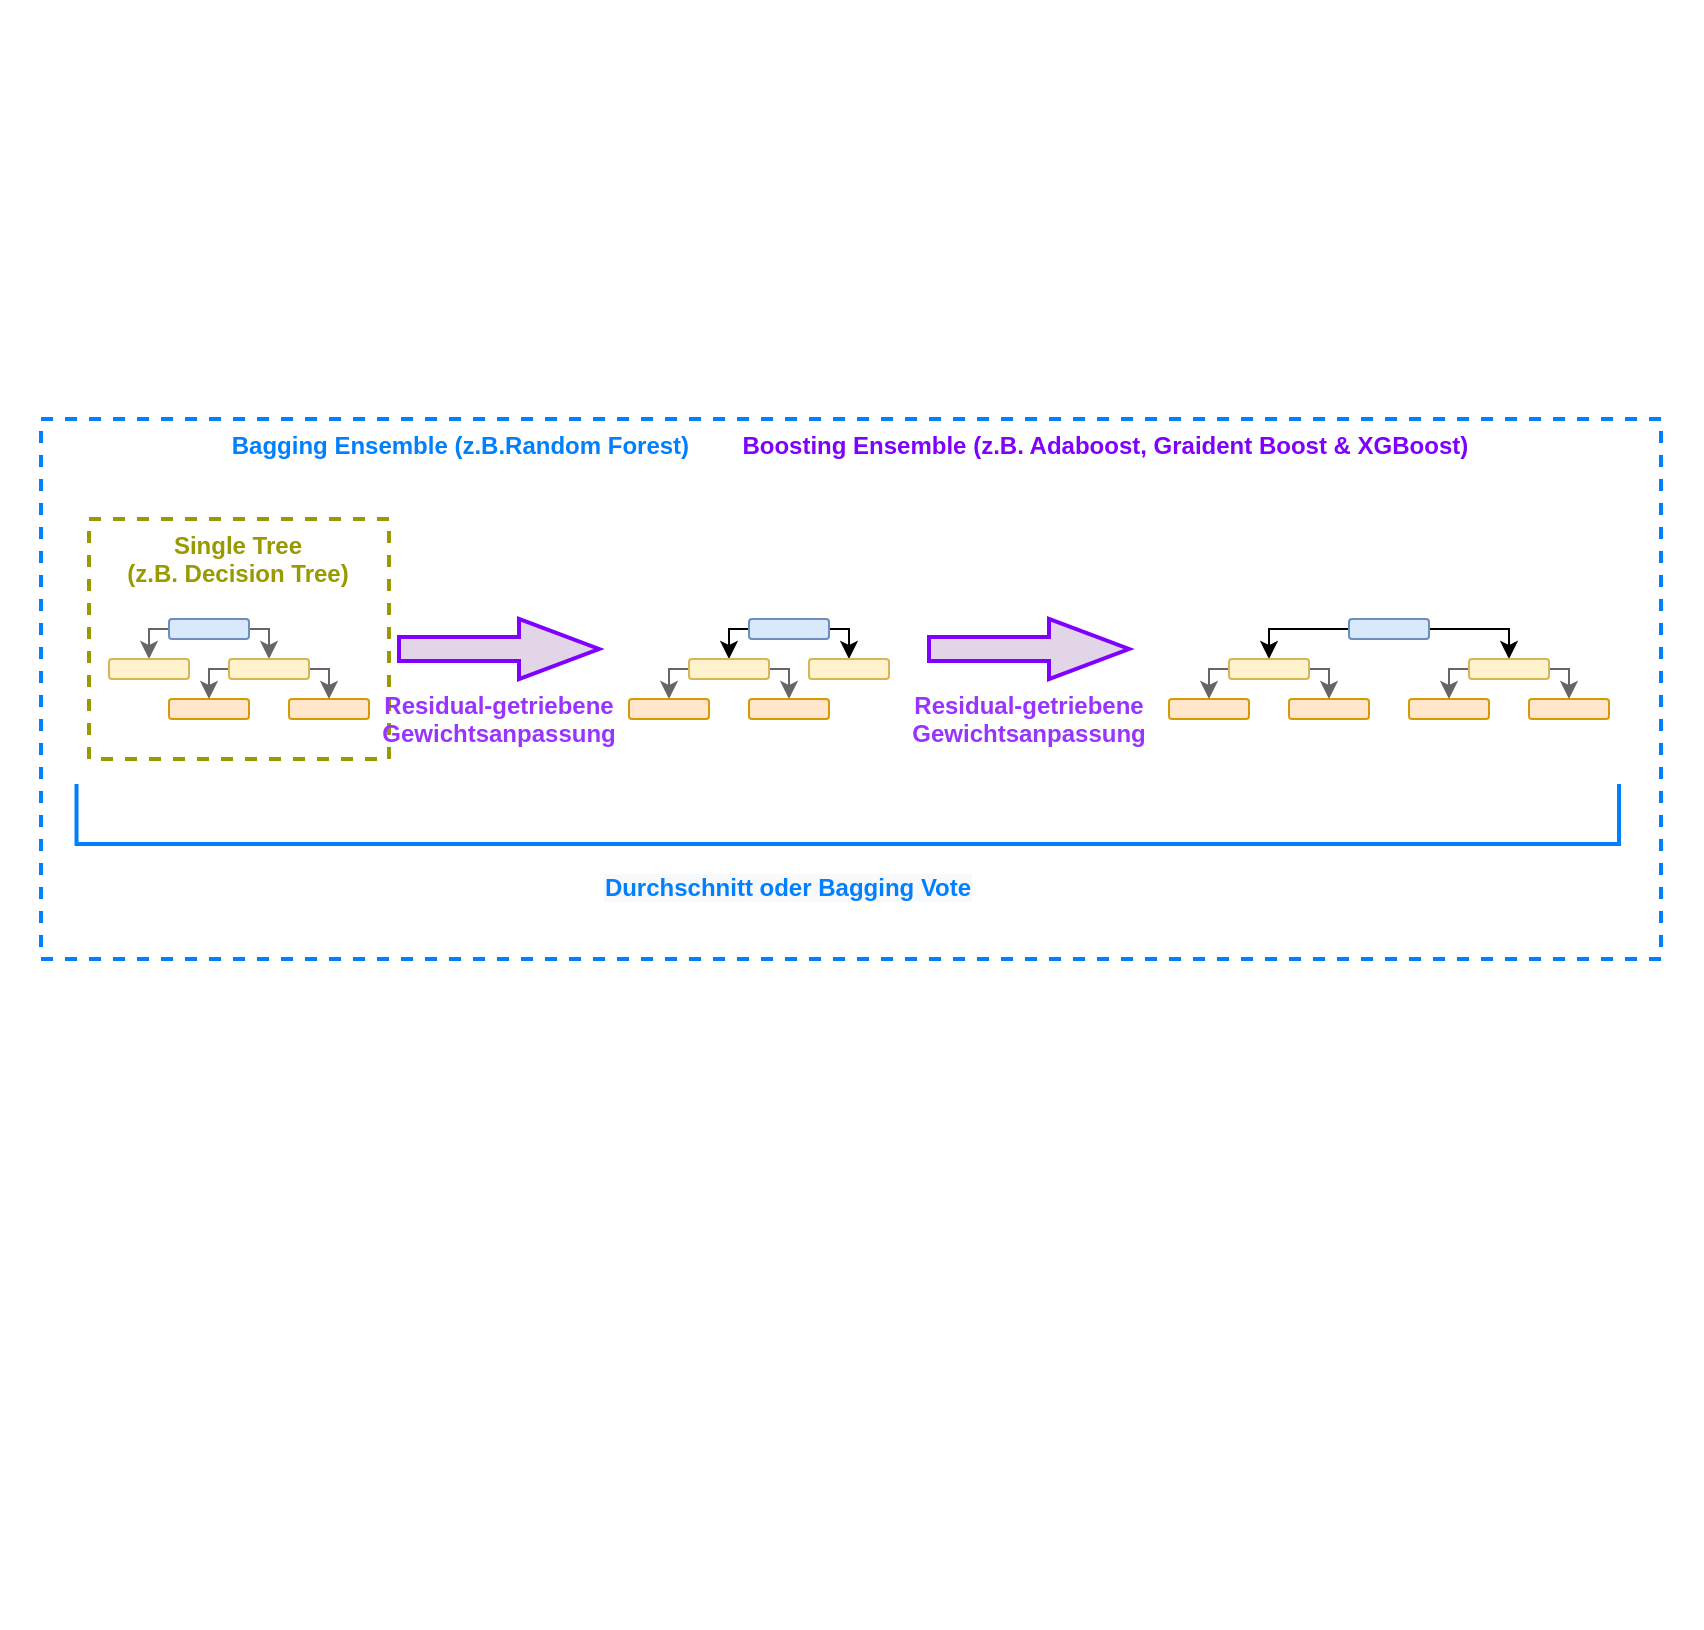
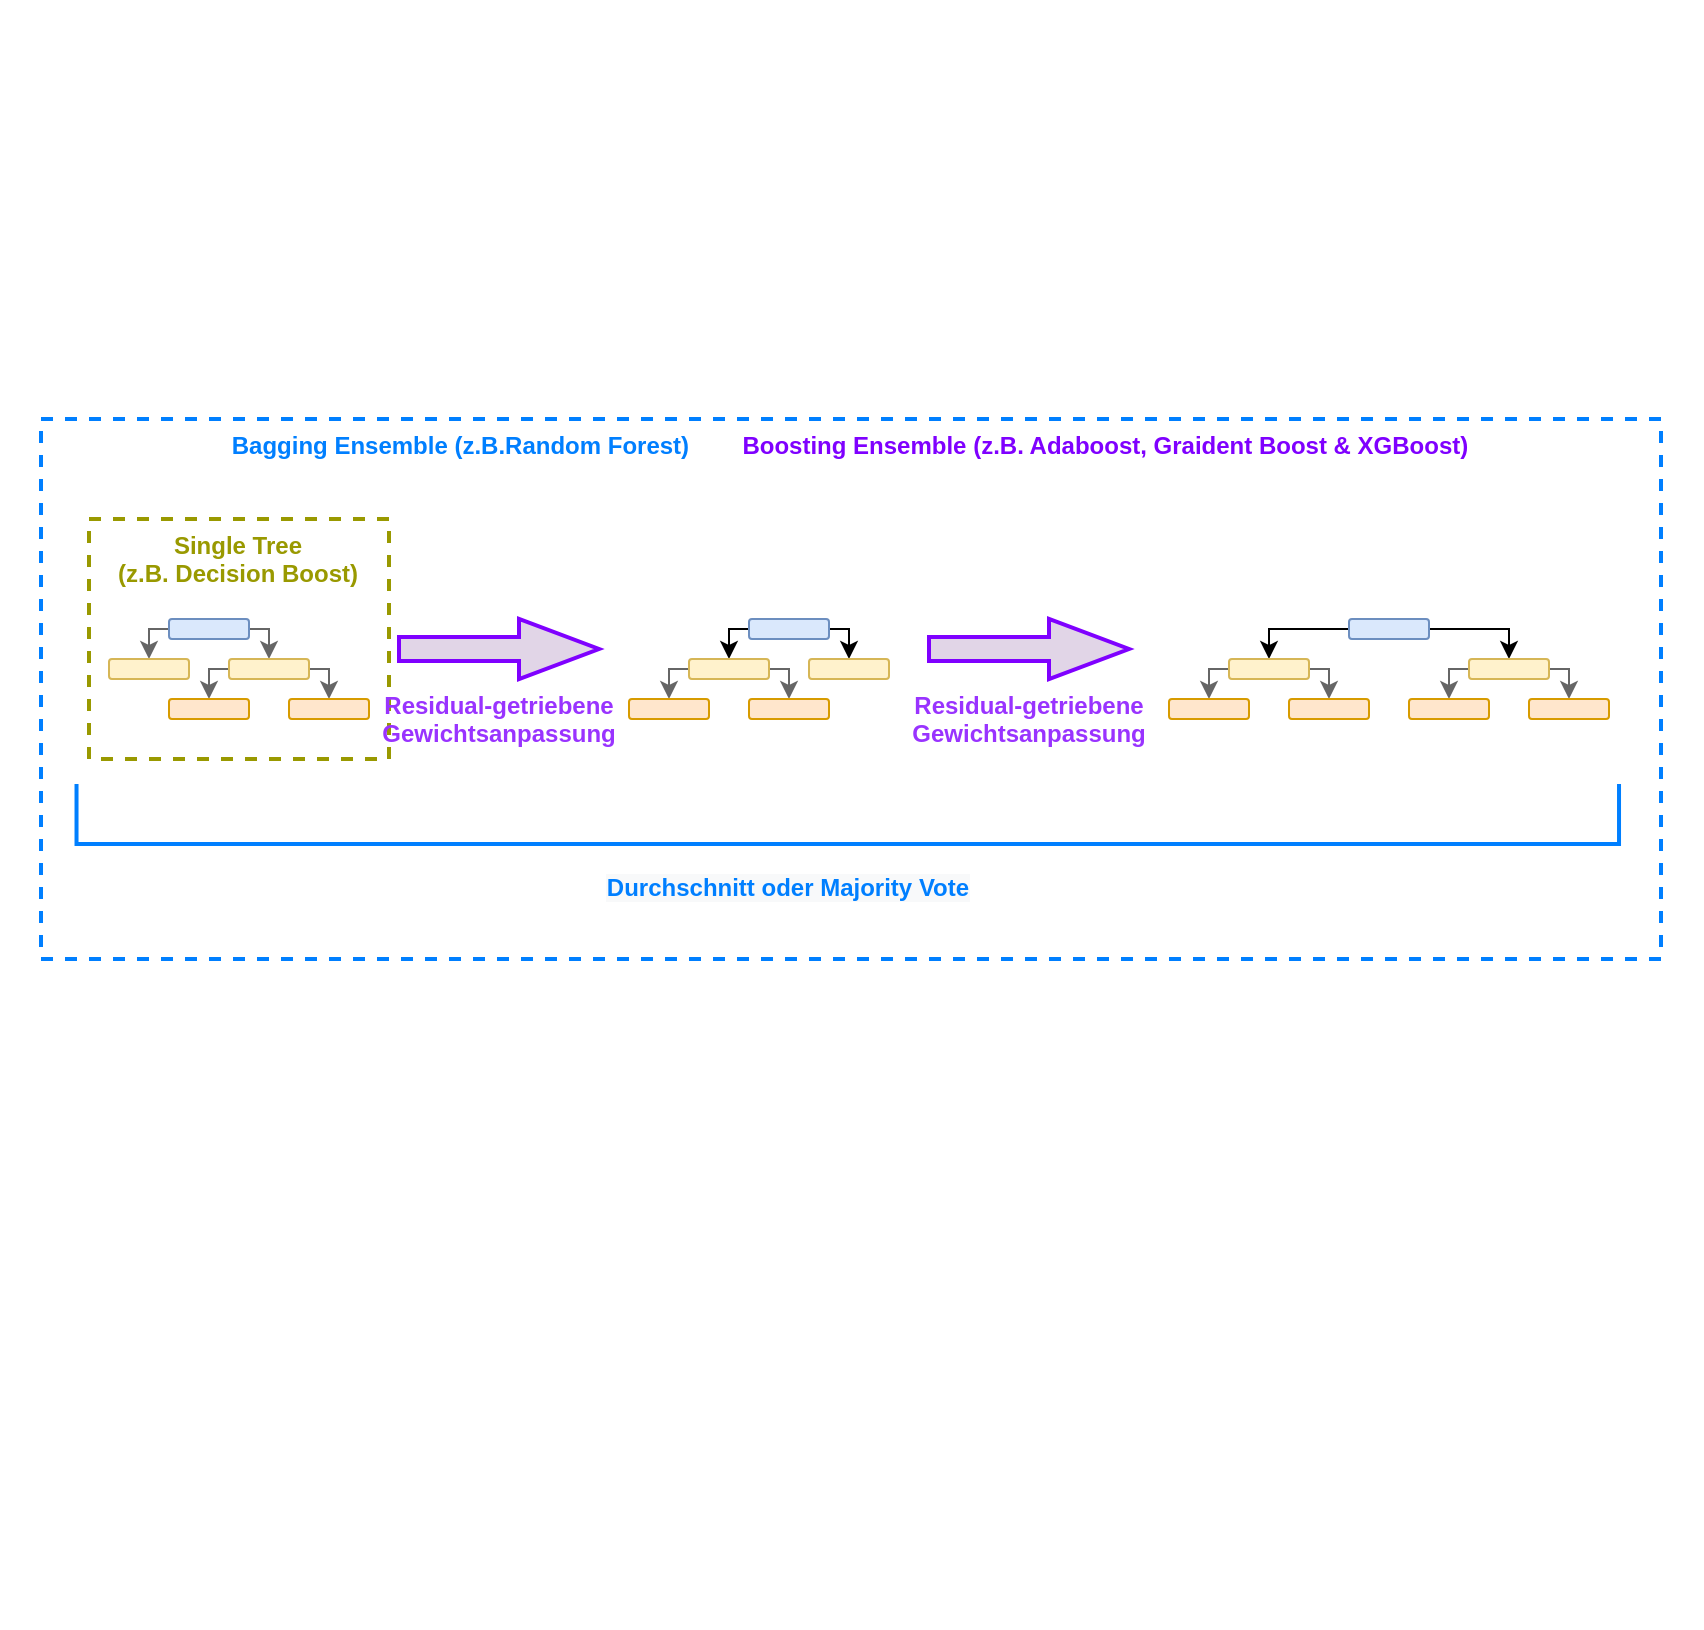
node "Single Tree (z.B. Decision Tree)": label "Single Tree (z.B. Decision Tree)" -> "Single Tree (z.B. Decision Boost)"
node "Durchschnitt oder Bagging Vote": label "Durchschnitt oder Bagging Vote" -> "Durchschnitt oder Majority Vote"
